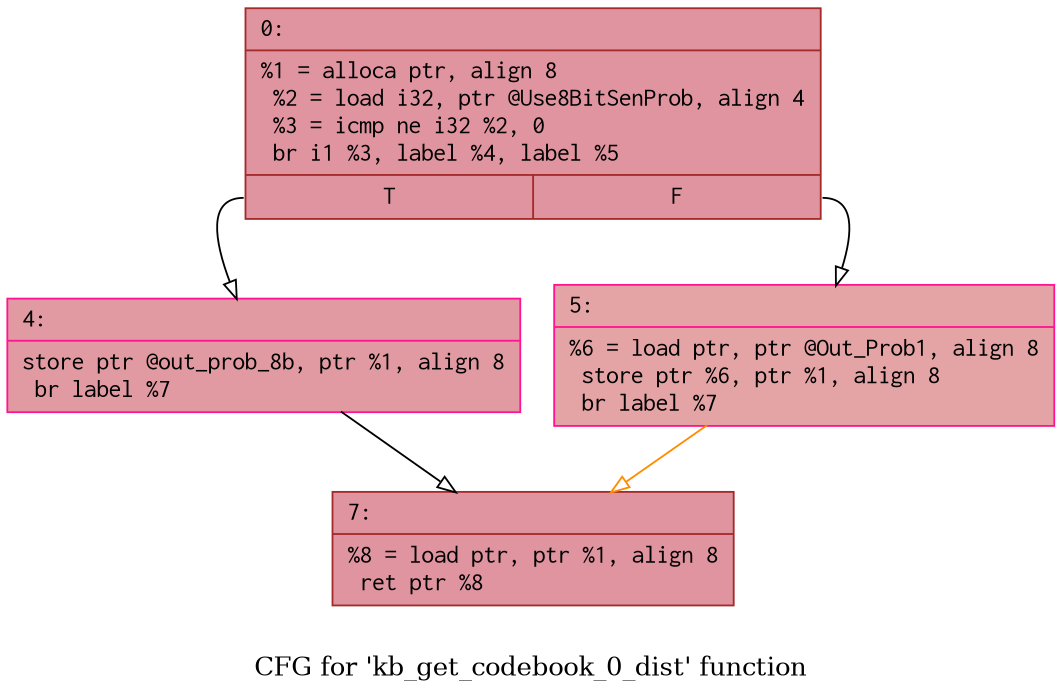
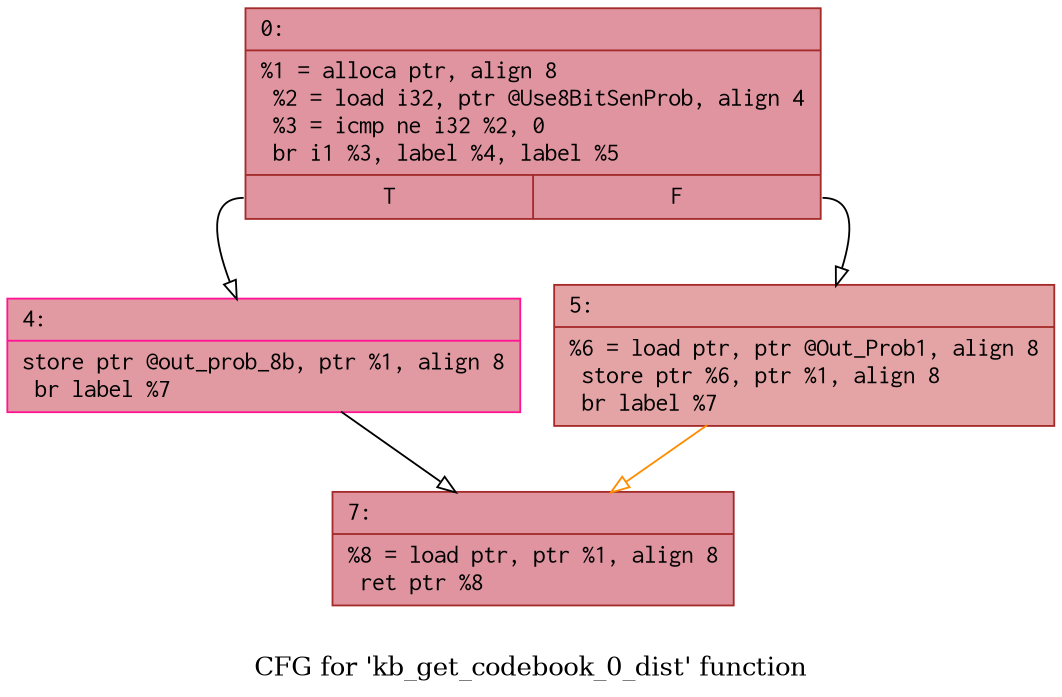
node "5:": color deeppink -> brown
